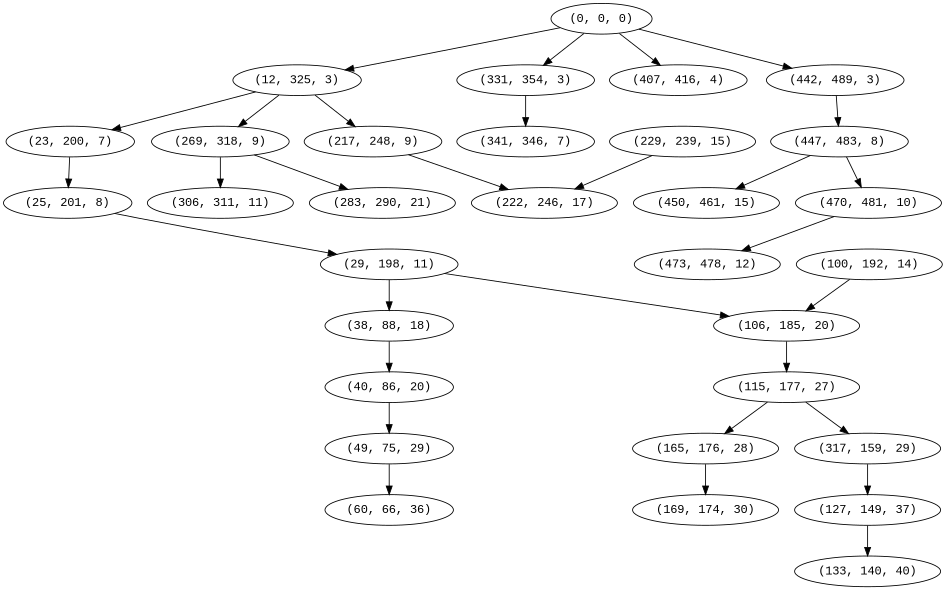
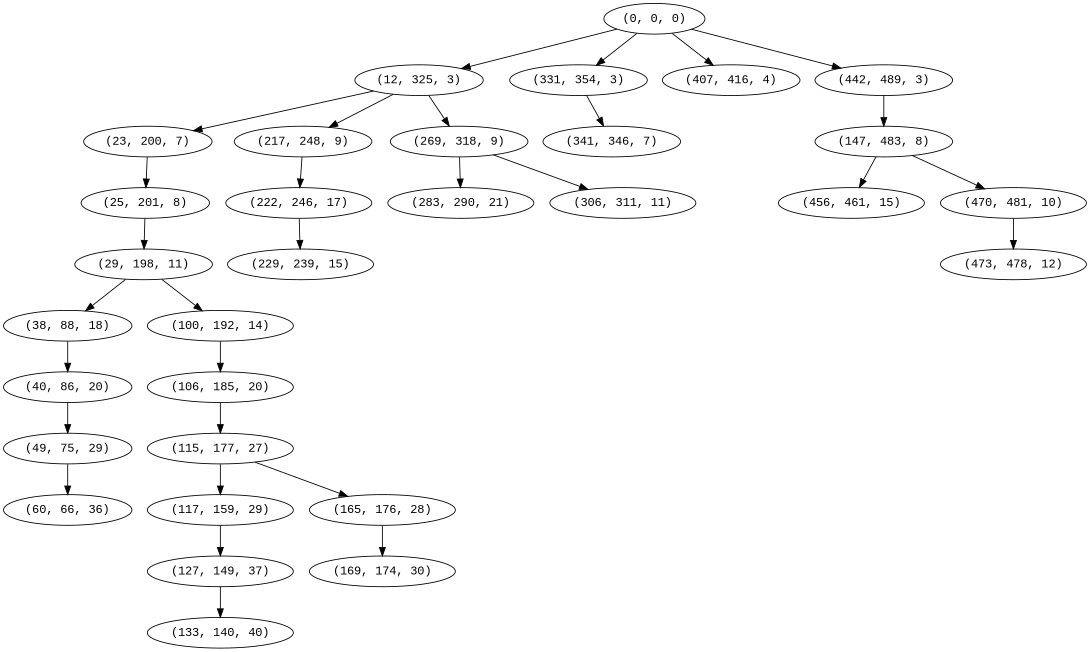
node "(447, 483, 8)": label "(447, 483, 8)" -> "(147, 483, 8)"
edge "(229, 239, 15)" -> "(222, 246, 17)": reversed
node "(450, 461, 15)": label "(450, 461, 15)" -> "(456, 461, 15)"
edge "(29, 198, 11)" -> "(106, 185, 20)": now "(29, 198, 11)" -> "(100, 192, 14)"
node "(317, 159, 29)": label "(317, 159, 29)" -> "(117, 159, 29)"
